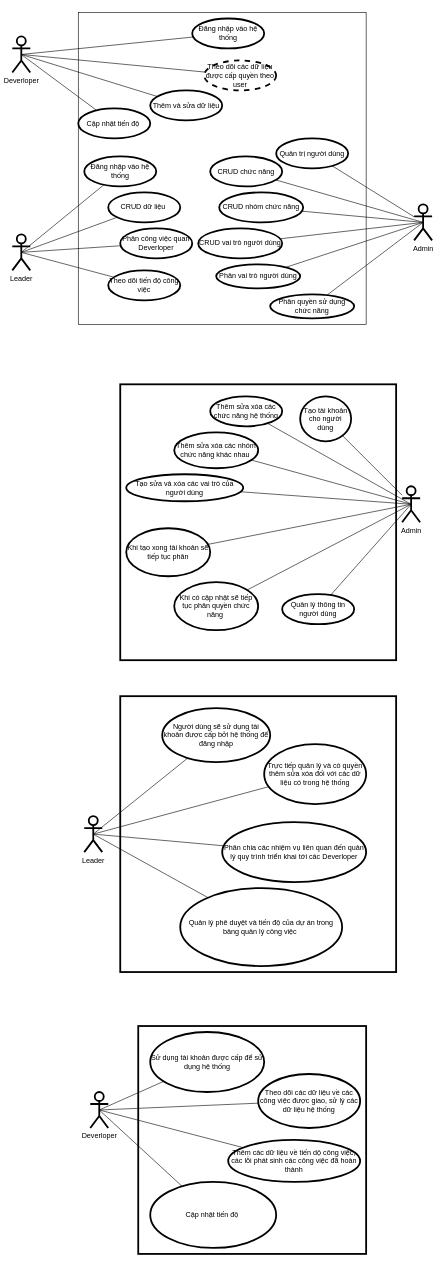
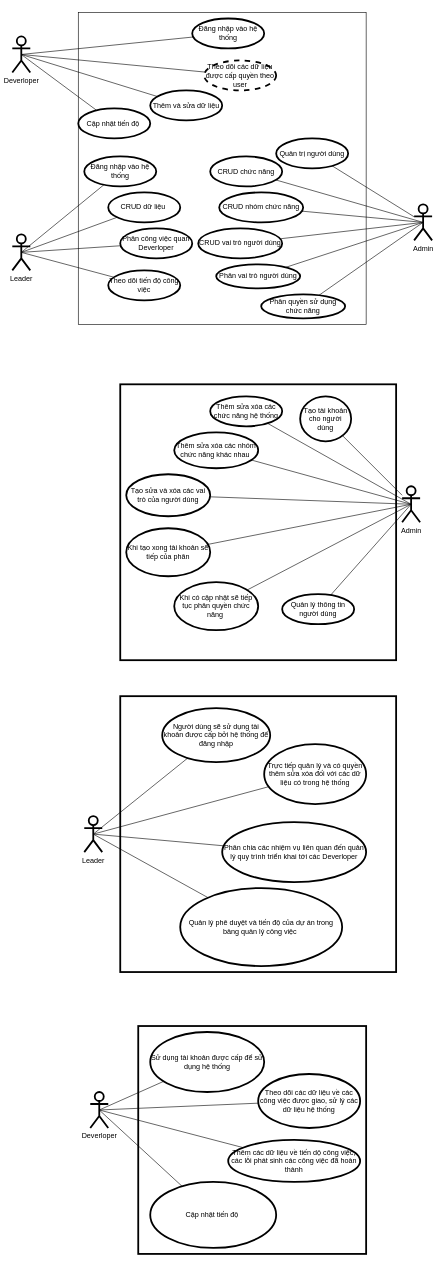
node "Phân quyền sử dụng chức năng": moved (312, 306) -> (303, 306)
node "Tạo sửa và xóa các vai trò của người dùng": size 117x27 -> 84x42
node "Khi tạo xong tài khoản sẽ tiếp tục phân": label "Khi tạo xong tài khoản sẽ tiếp tục phân" -> "Khi tạo xong tài khoản sẽ tiếp của phân"
